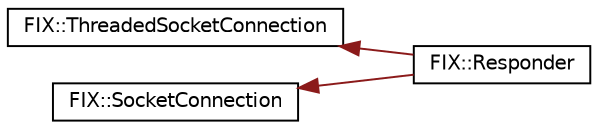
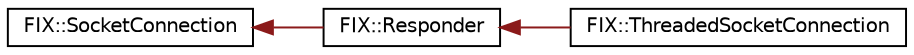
edge "FIX::Responder" -> "FIX::ThreadedSocketConnection": reversed
